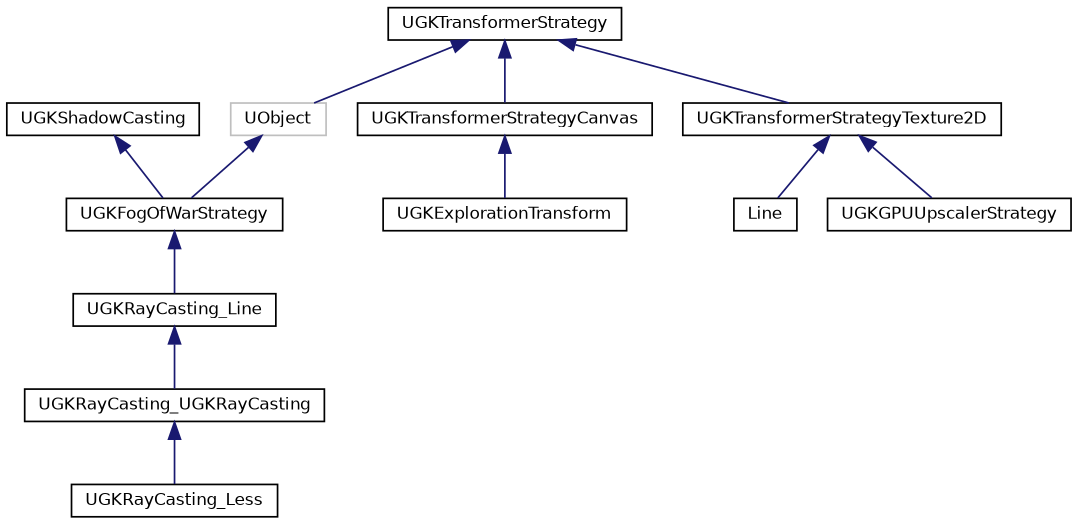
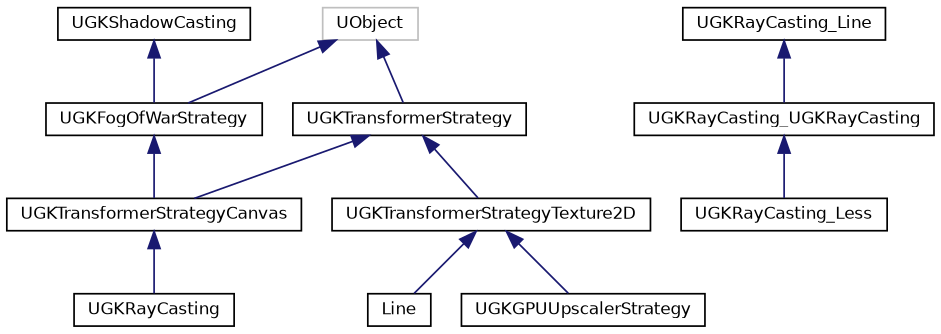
edge "UObject" -> "UGKTransformerStrategy": reversed
node "UGKExplorationTransform": label "UGKExplorationTransform" -> "UGKRayCasting"
edge "UGKRayCasting_Line" -> "UGKFogOfWarStrategy": now "UGKTransformerStrategyCanvas" -> "UGKFogOfWarStrategy"
